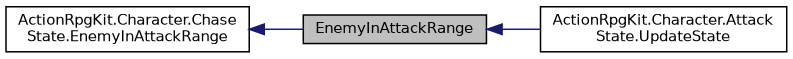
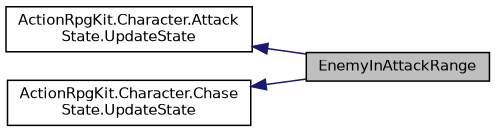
node "ActionRpgKit.Character.Chase State.EnemyInAttackRange": label "ActionRpgKit.Character.Chase State.EnemyInAttackRange" -> "ActionRpgKit.Character.Chase State.UpdateState"
edge "ActionRpgKit.Character.Attack State.UpdateState" -> "EnemyInAttackRange": reversed
